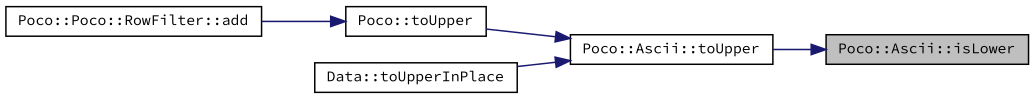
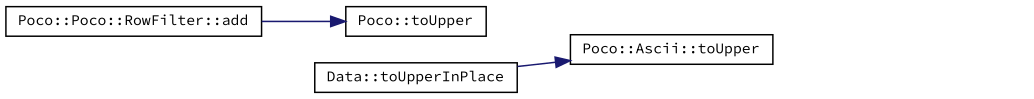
edge "Poco::toUpper" -> "Poco::Ascii::toUpper": removed
node "Poco::Ascii::isLower": removed
